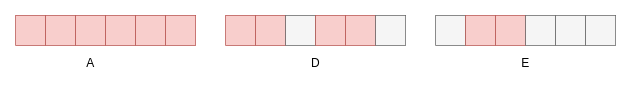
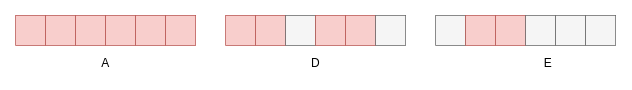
node "A": moved (90, 63) -> (105, 63)
node "E": moved (525, 63) -> (548, 63)
